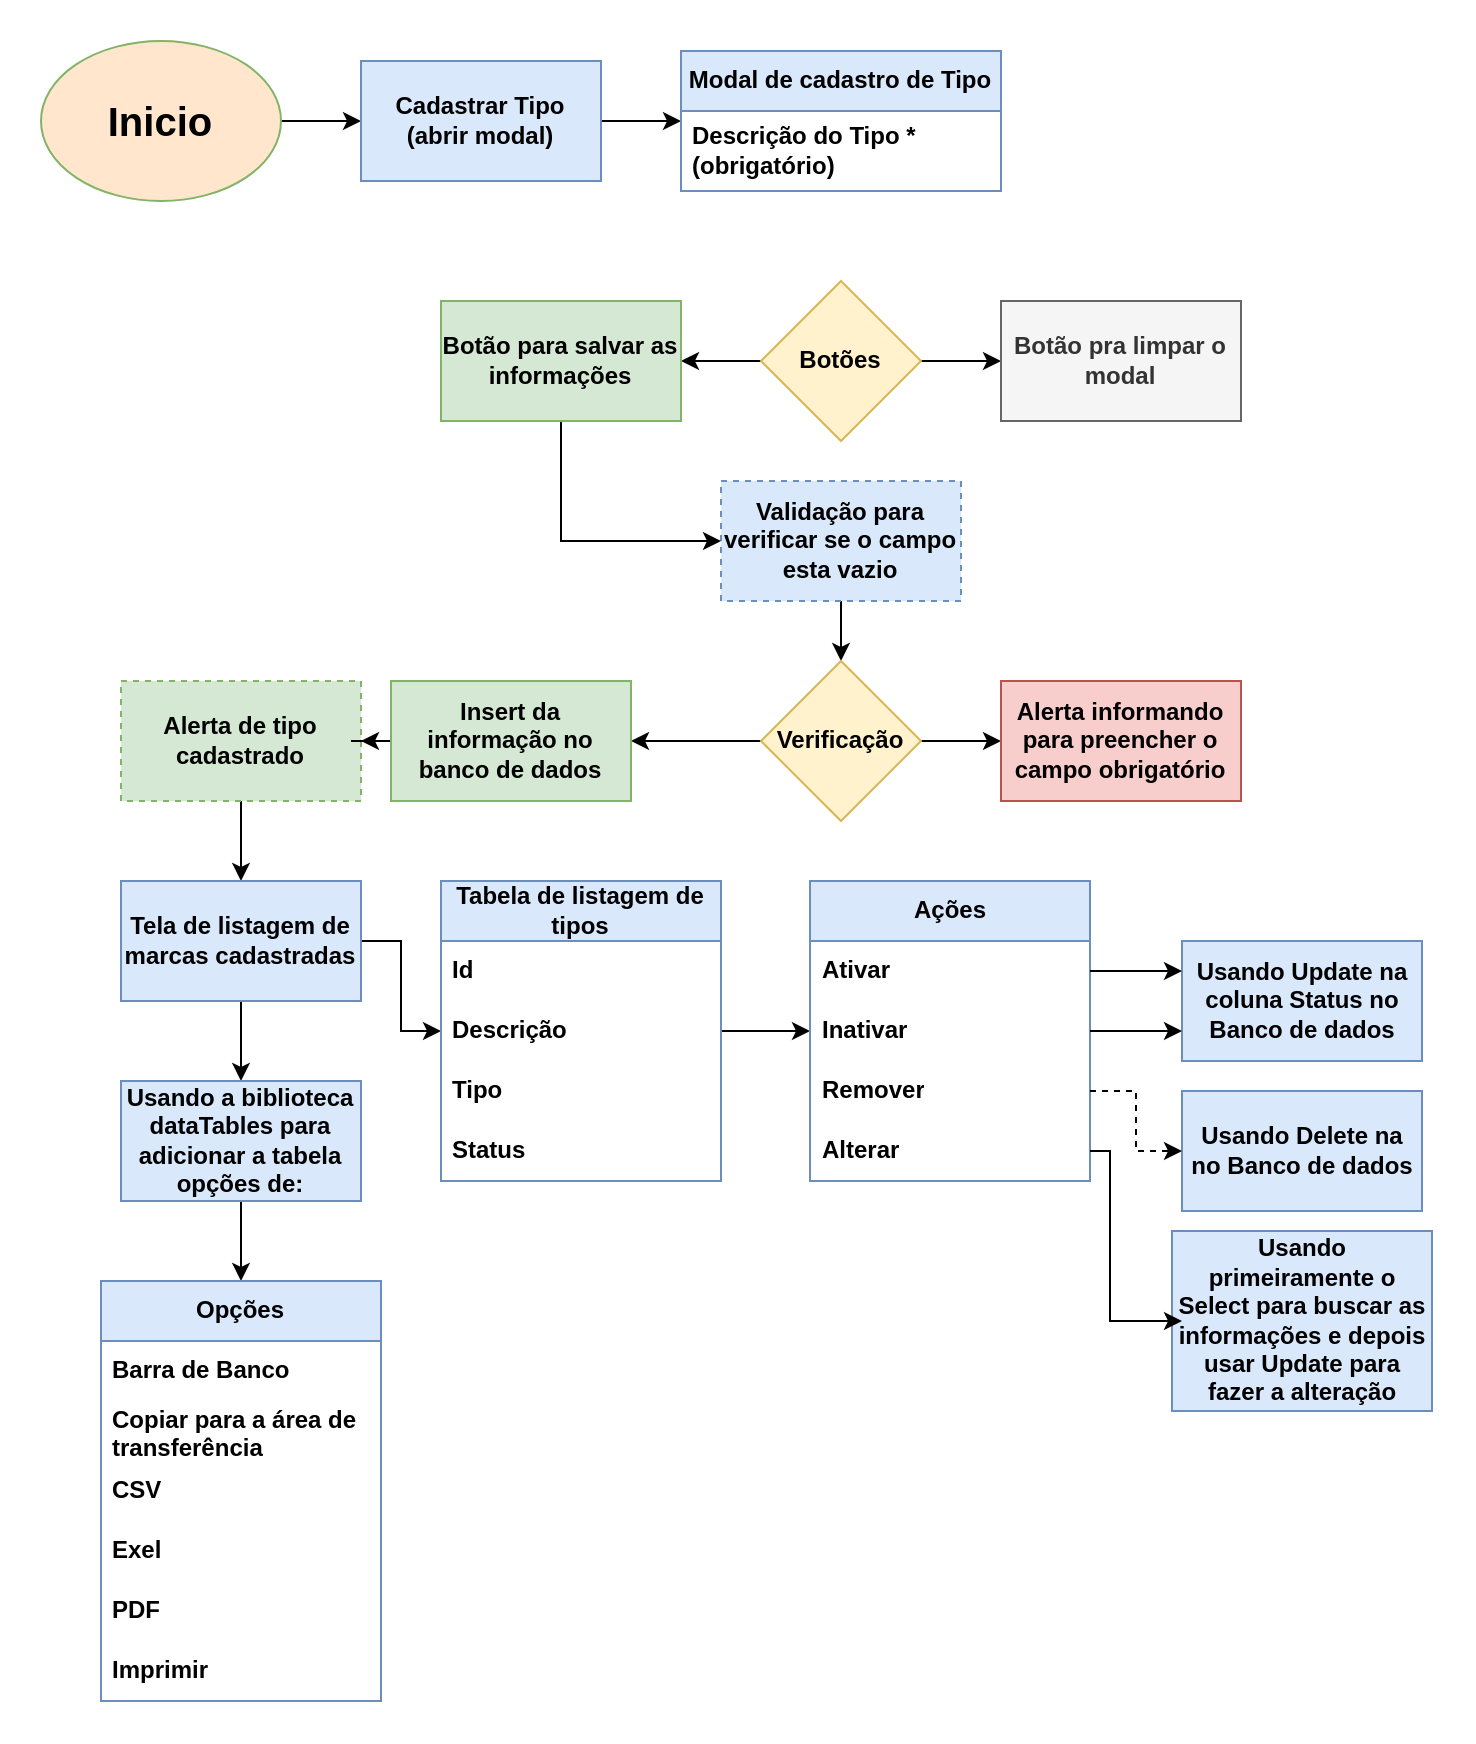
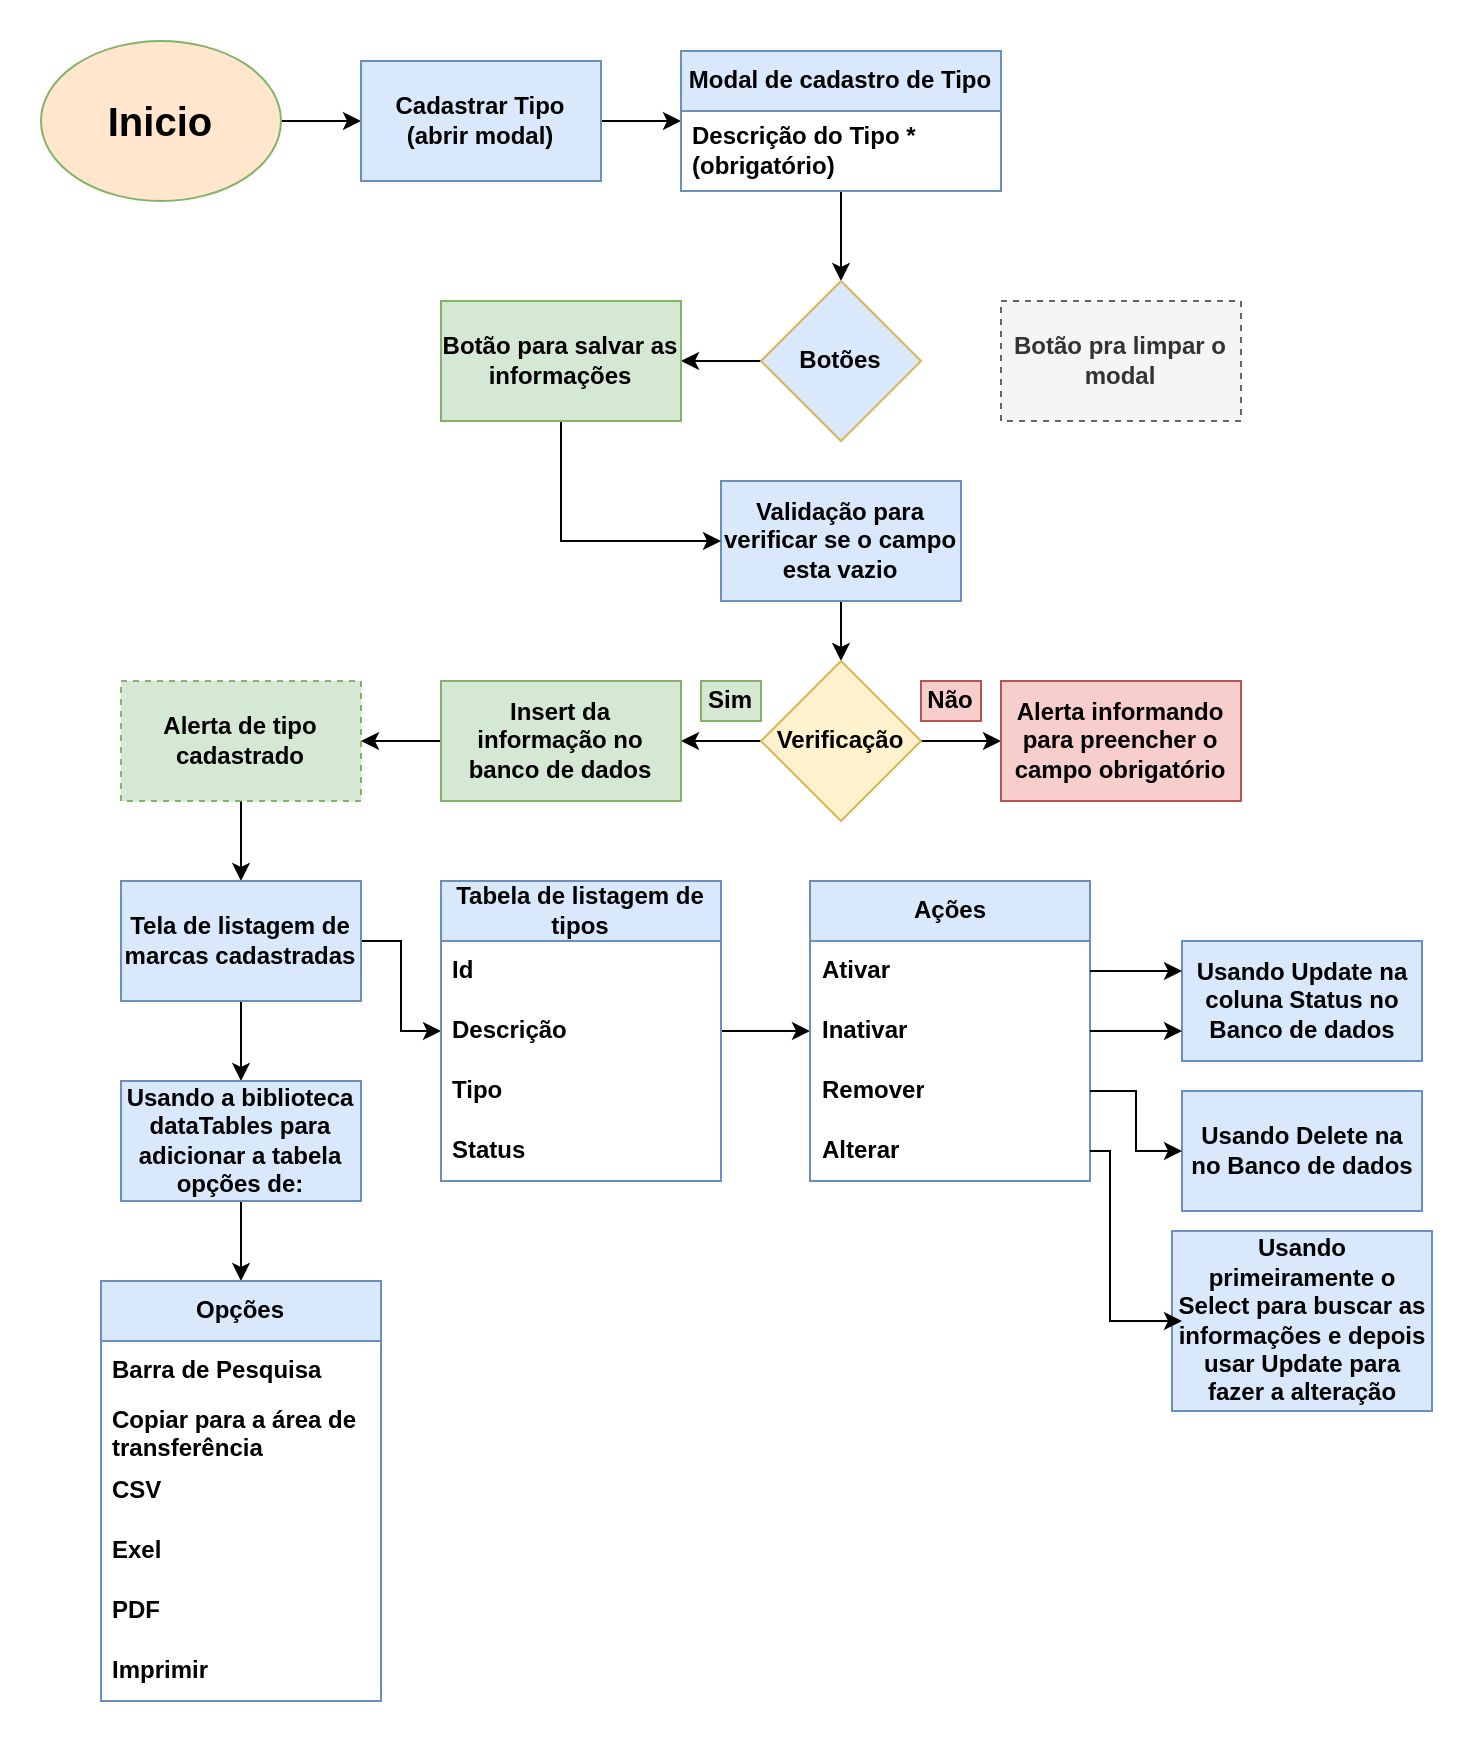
edge "Modal de cadastro de Tipo" -> "Botões": added
node "Botões": fillcolor #fff2cc -> #dae8fc
edge "Botões" -> "Botão pra limpar o modal": removed
node "Botão pra limpar o modal": style solid -> dashed
node "Validação para verificar se o campo esta vazio": style dashed -> solid
node "Sim": added
node "Não": added
node "Insert da informação no banco de dados": moved (511, 741) -> (561, 741)
edge "Remover" -> "Usando Delete na no Banco de dados": style dashed -> solid
node "Barra de Banco": label "Barra de Banco" -> "Barra de Pesquisa"
